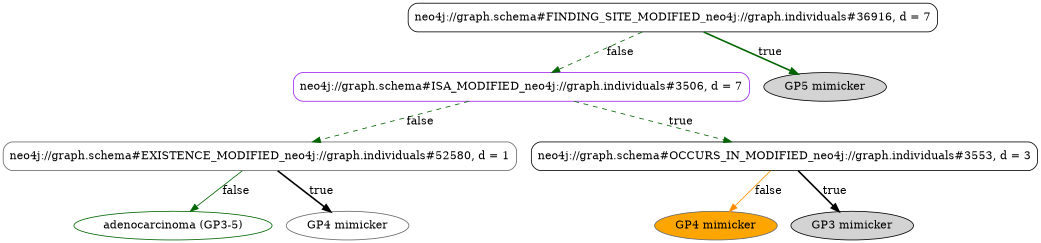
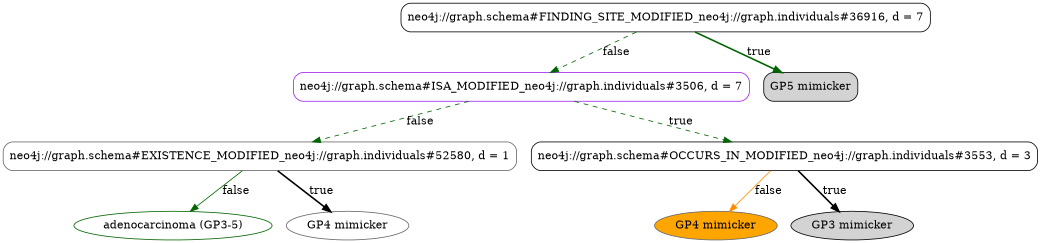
node "GP5 mimicker": shape ellipse -> box
